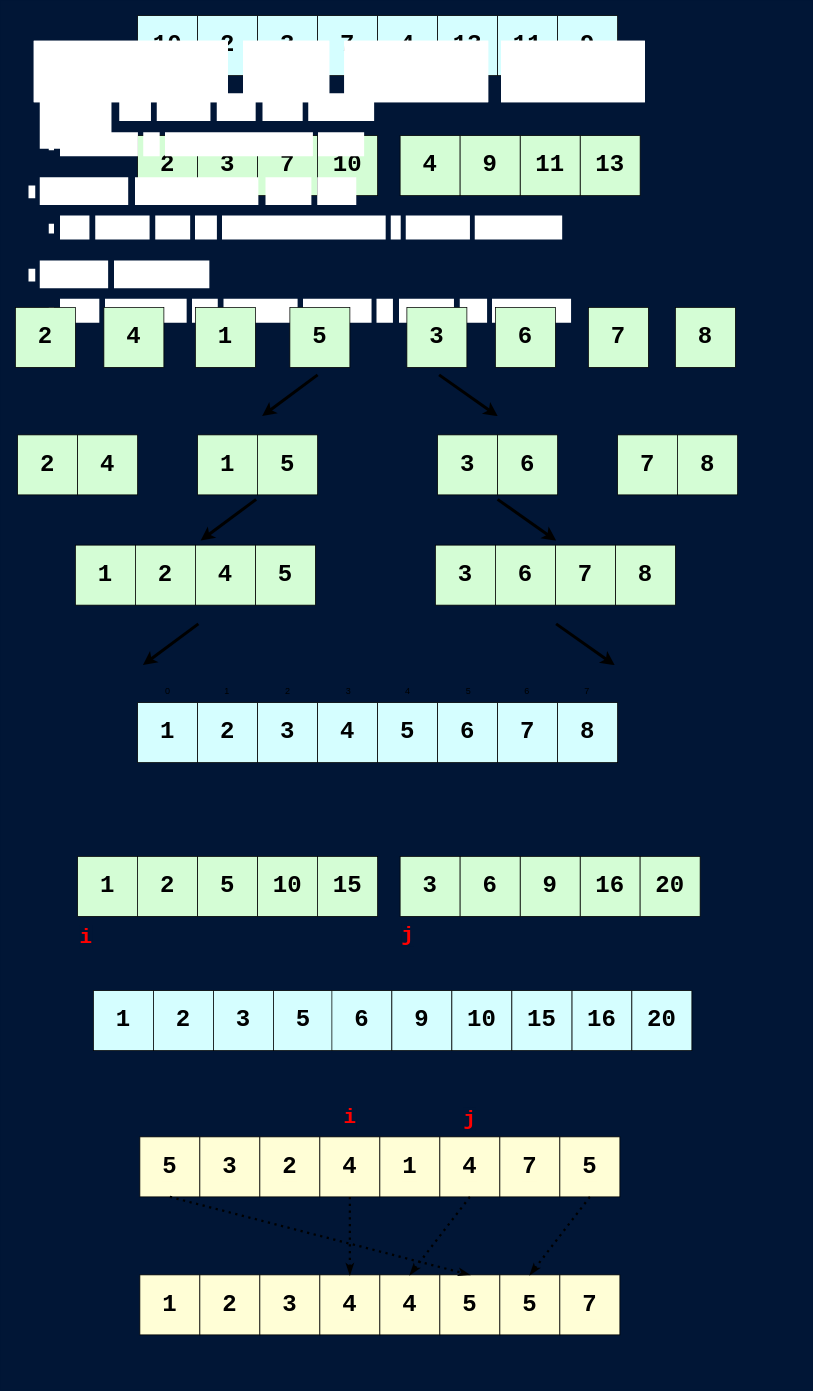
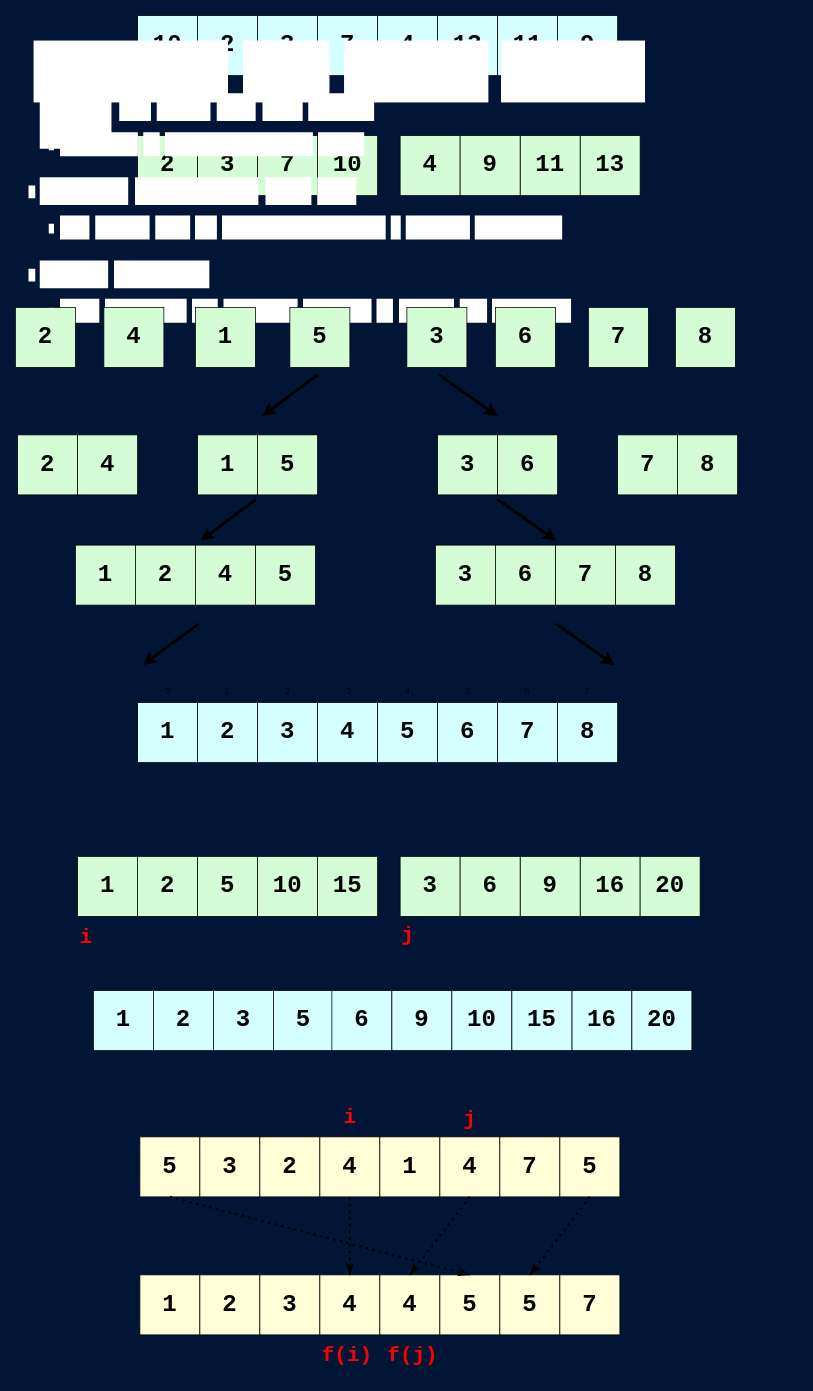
node "f(i)": added
node "f(j)": added
